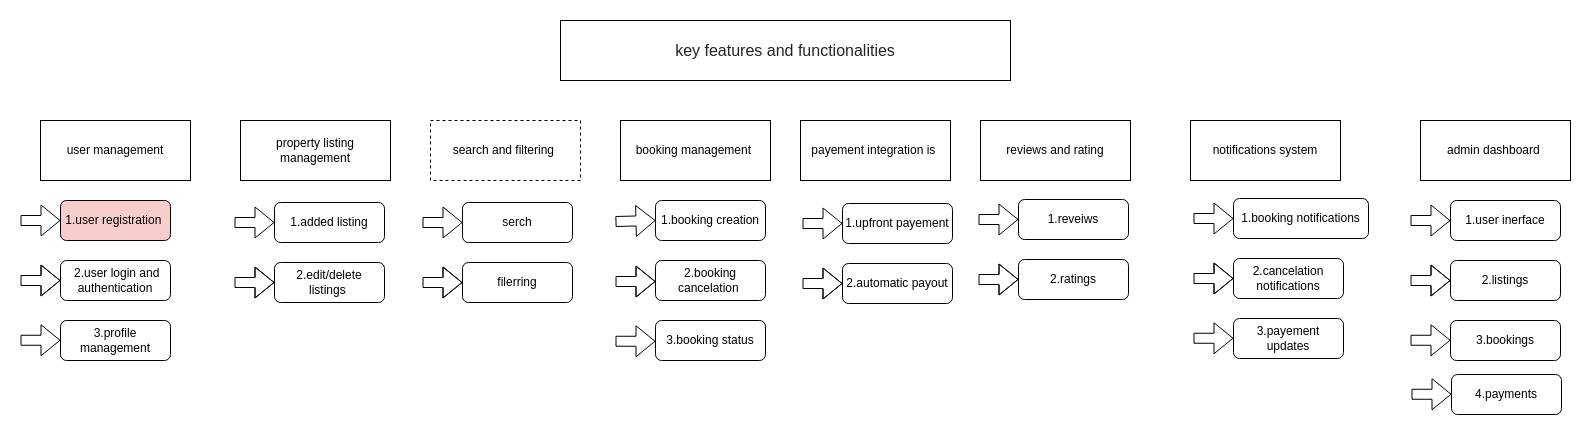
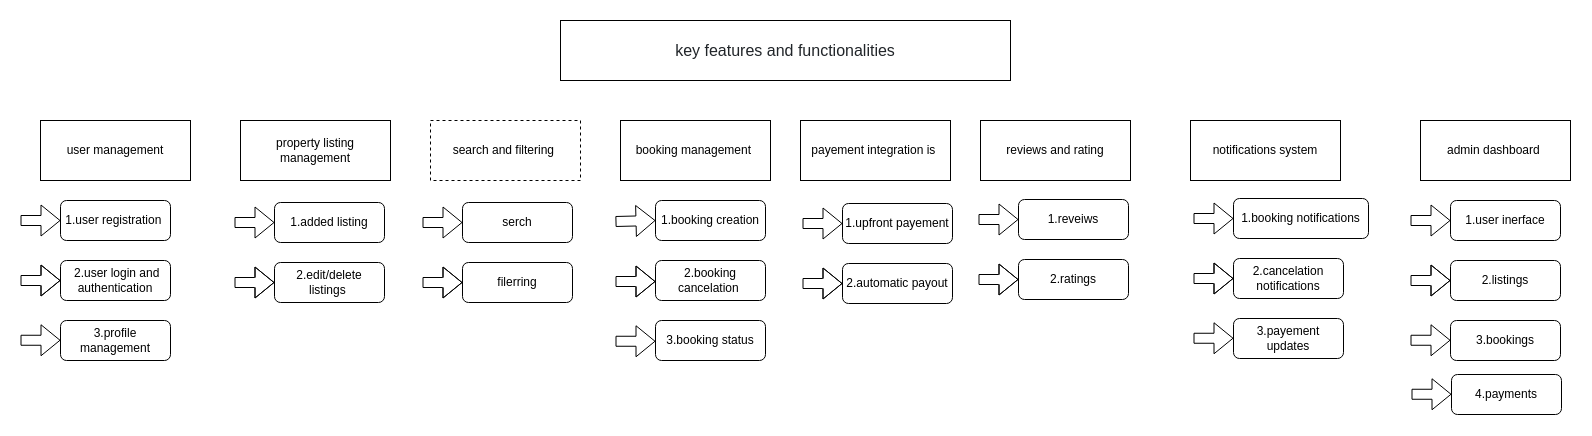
node "1.user registration": fillcolor #f8cecc -> #ffffff
